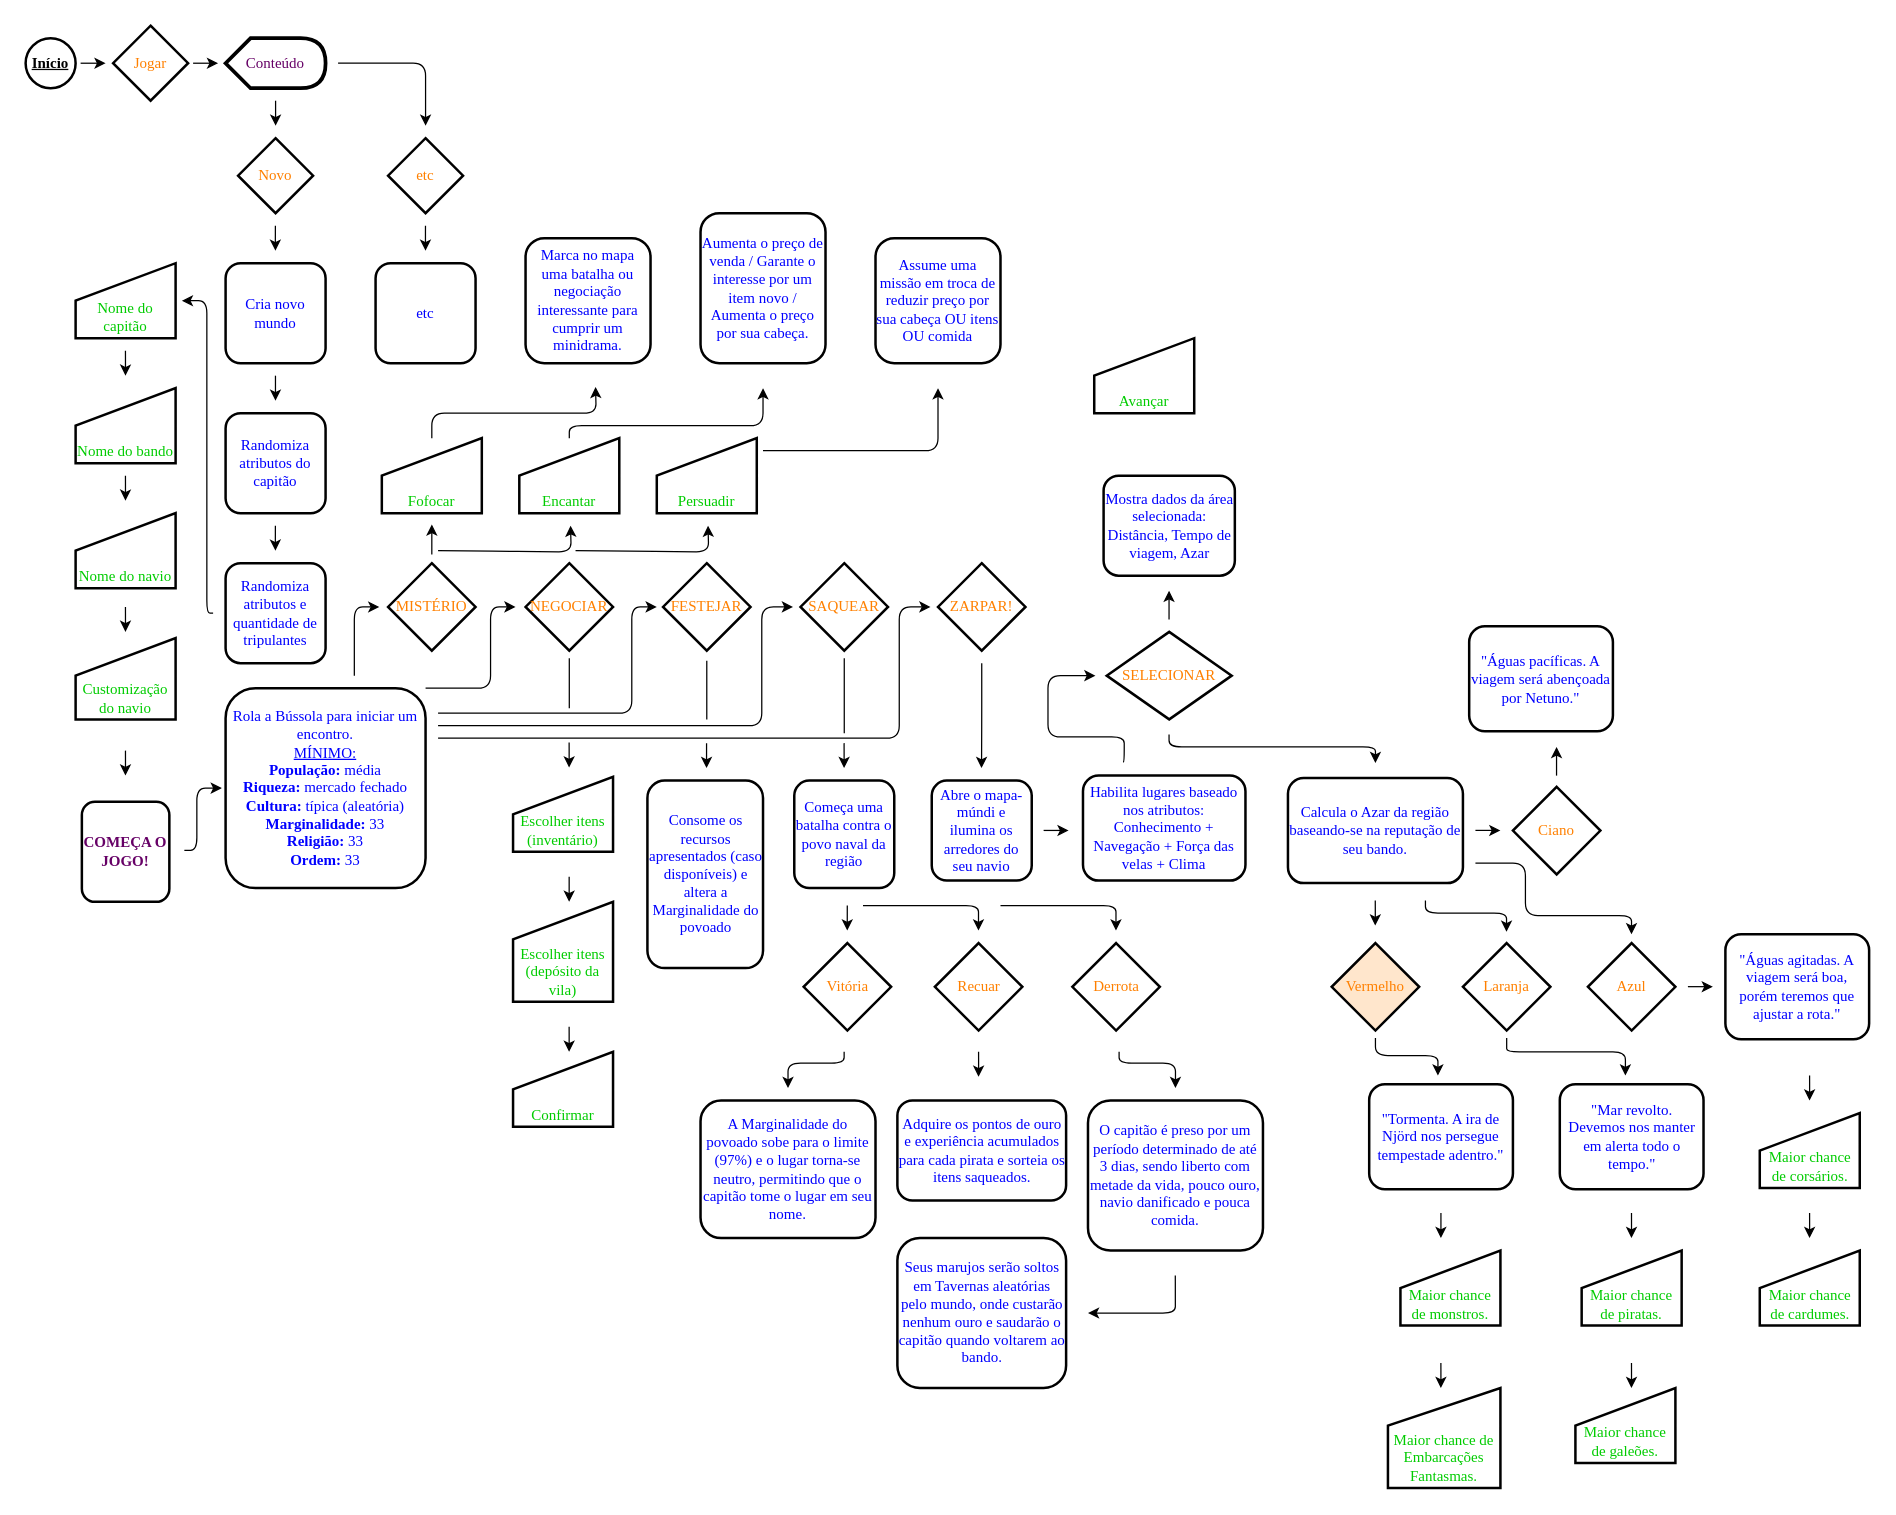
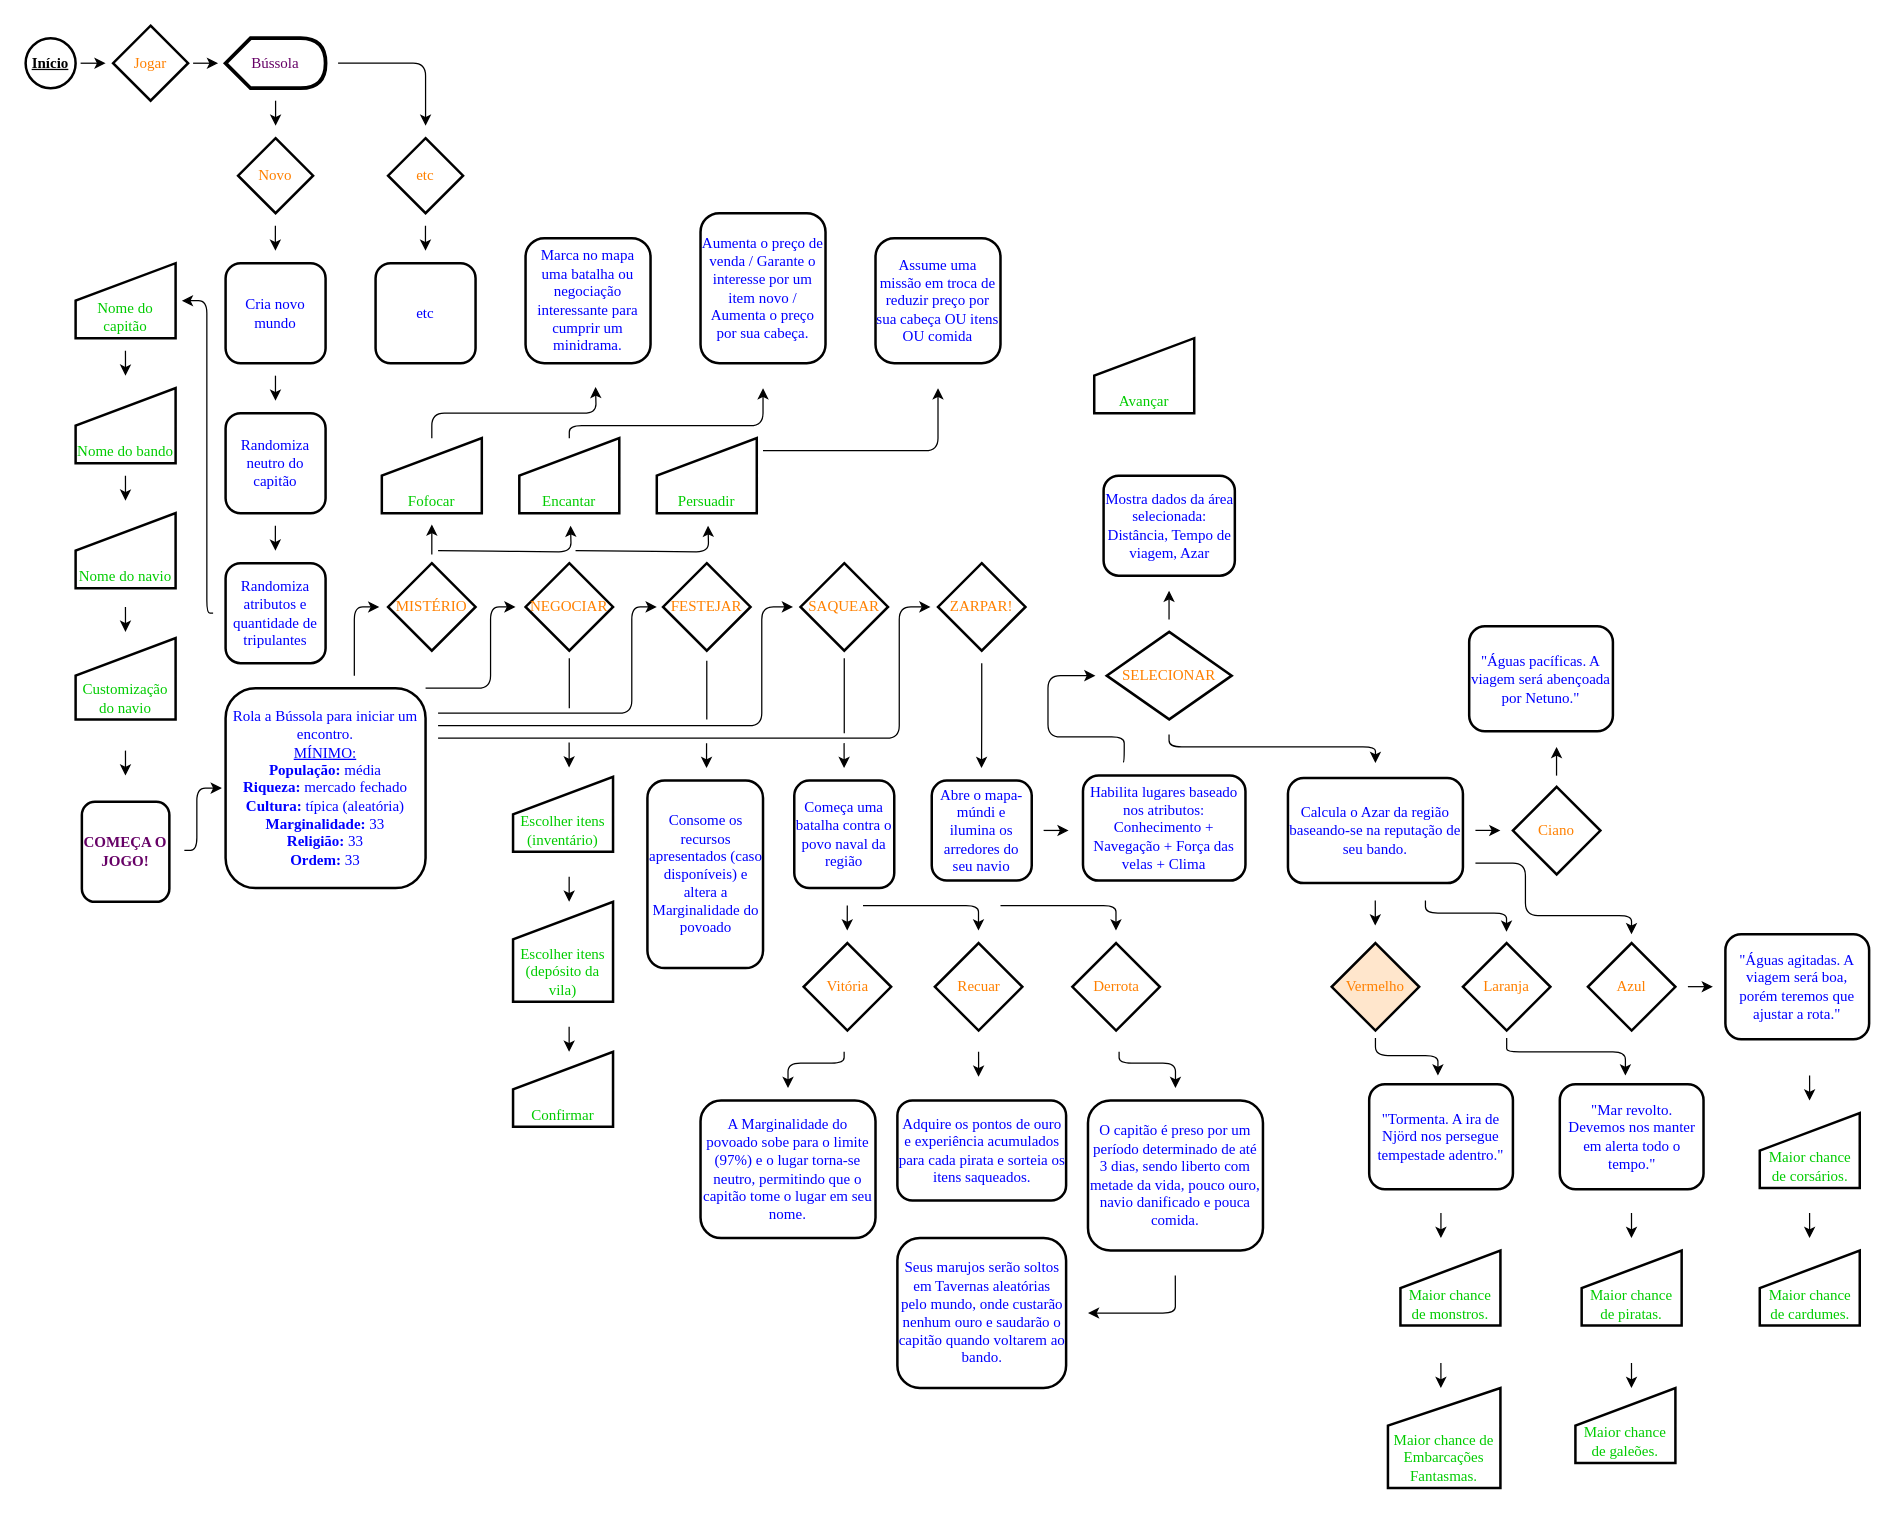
node "Conteúdo": label "Conteúdo" -> "Bússola"
node "Randomiza atributos do capitão": label "Randomiza atributos do capitão" -> "Randomiza neutro do capitão"
